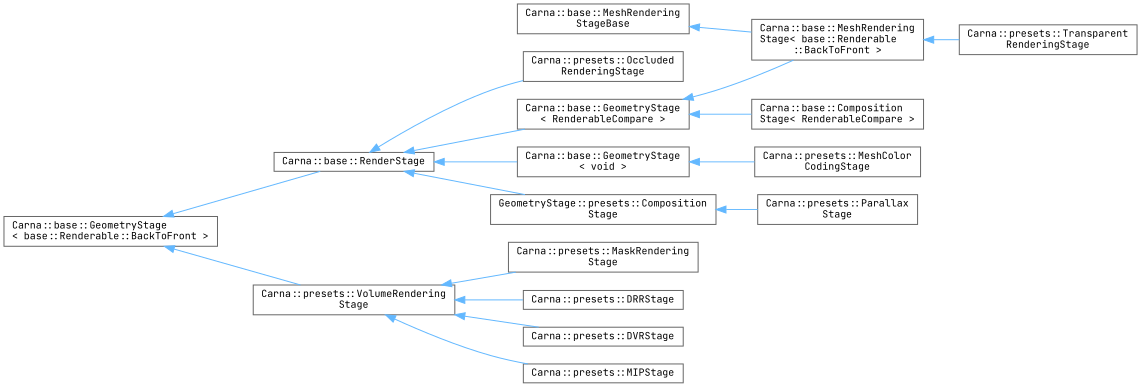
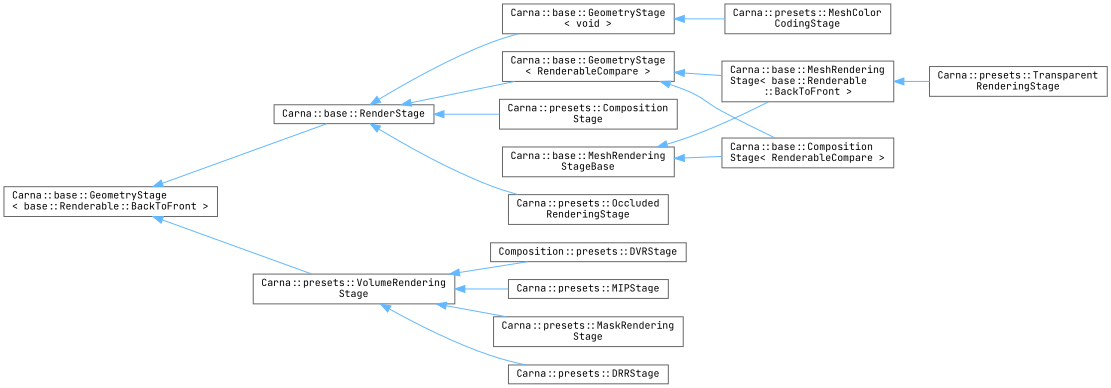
edge "Carna::base::Composition Stage< RenderableCompare >" -> "Carna::base::MeshRendering StageBase": added
node "GeometryStage::presets::Composition Stage": label "GeometryStage::presets::Composition Stage" -> "Carna::presets::Composition Stage"
node "Carna::presets::Parallax Stage": removed
node "Carna::presets::DVRStage": label "Carna::presets::DVRStage" -> "Composition::presets::DVRStage"
